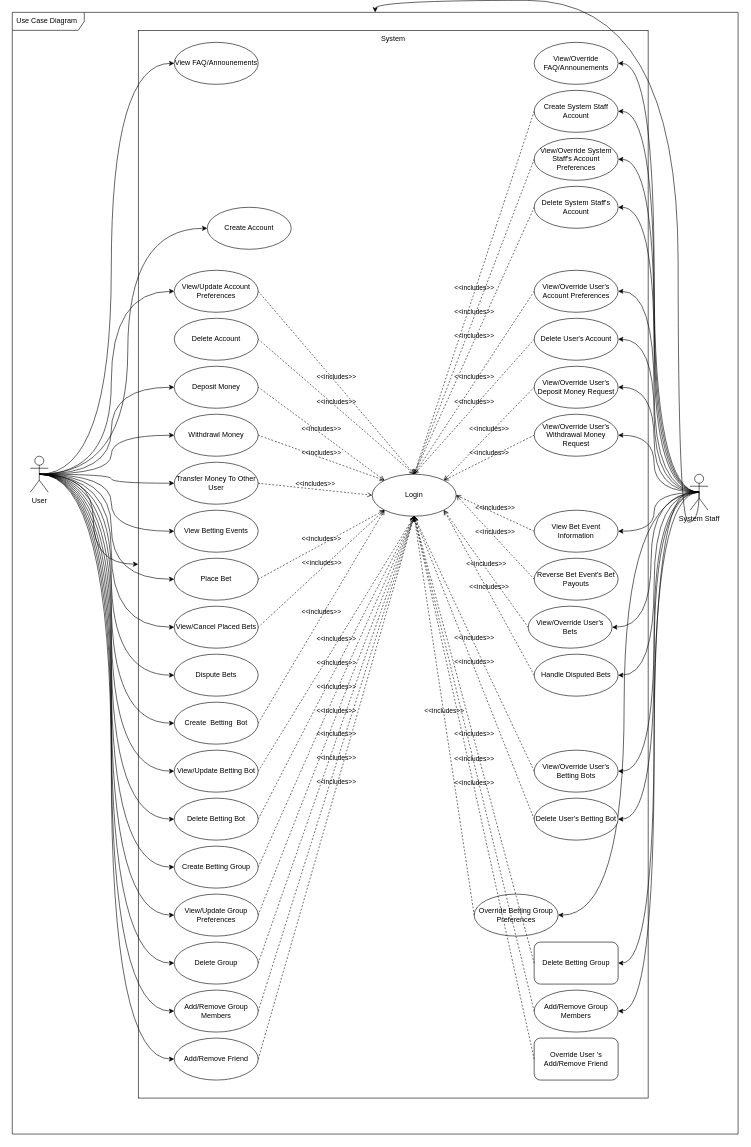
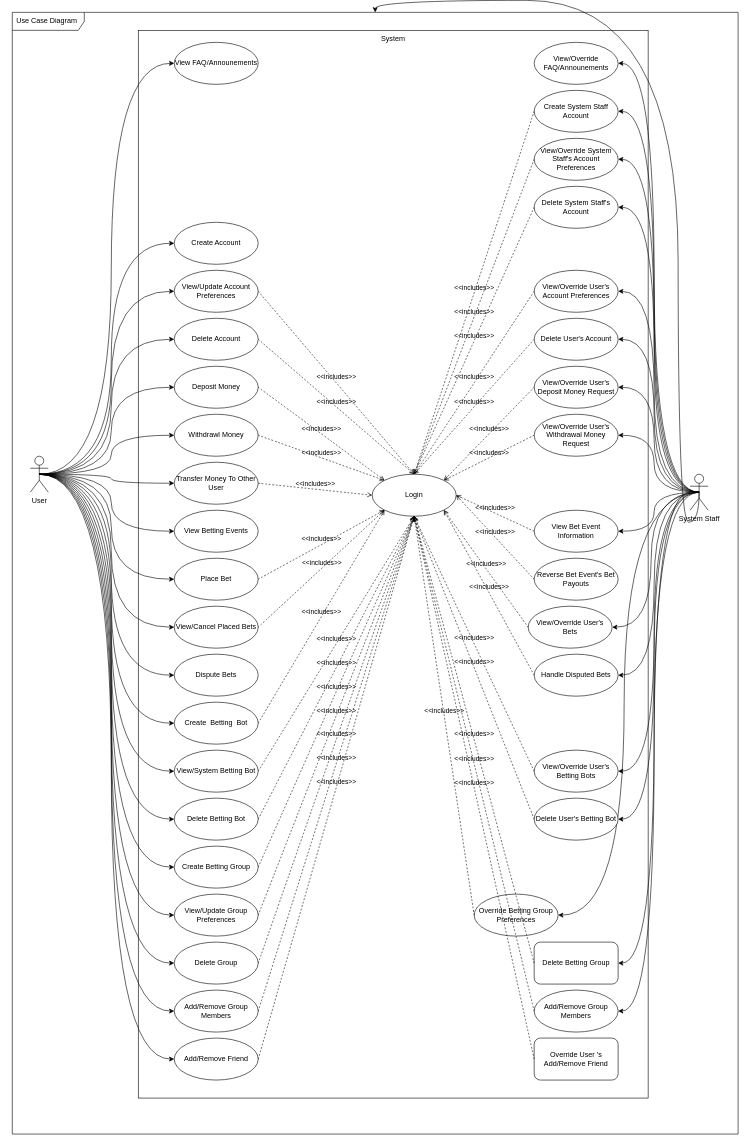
node "Create Account": moved (249, 228) -> (216, 243)
edge "User" -> "System": now "User" -> "Delete Account"
node "View/Update Betting Bot": label "View/Update Betting Bot" -> "View/System Betting Bot"
